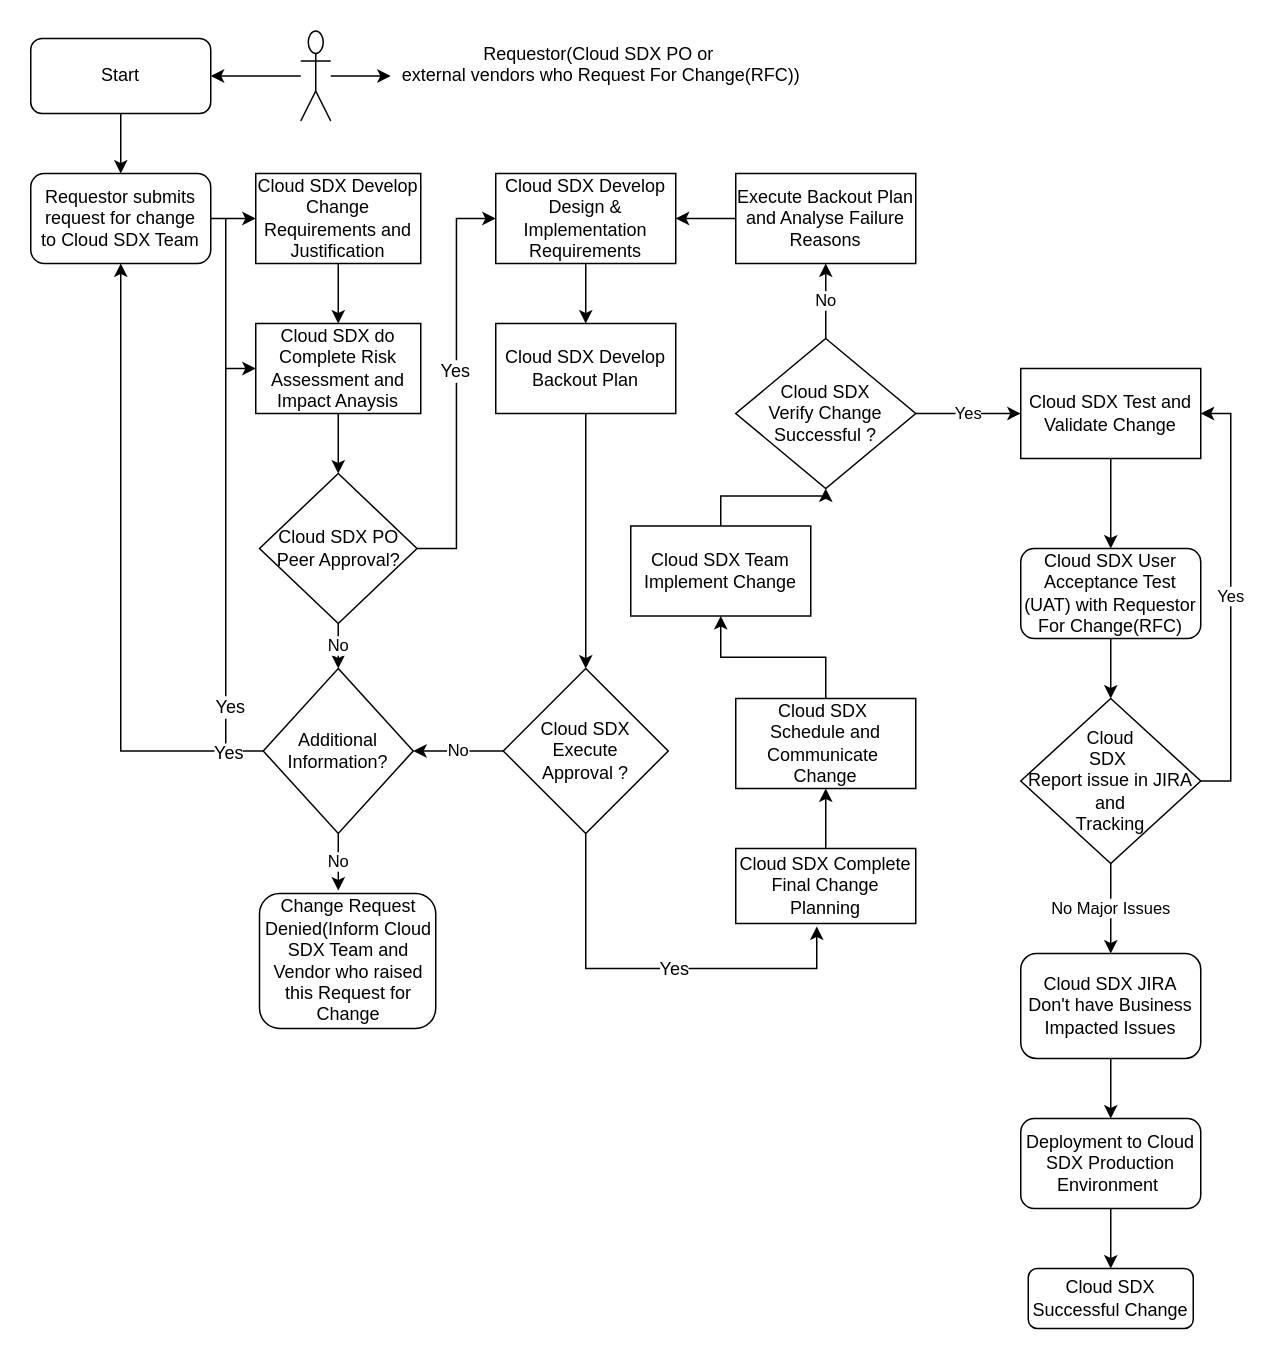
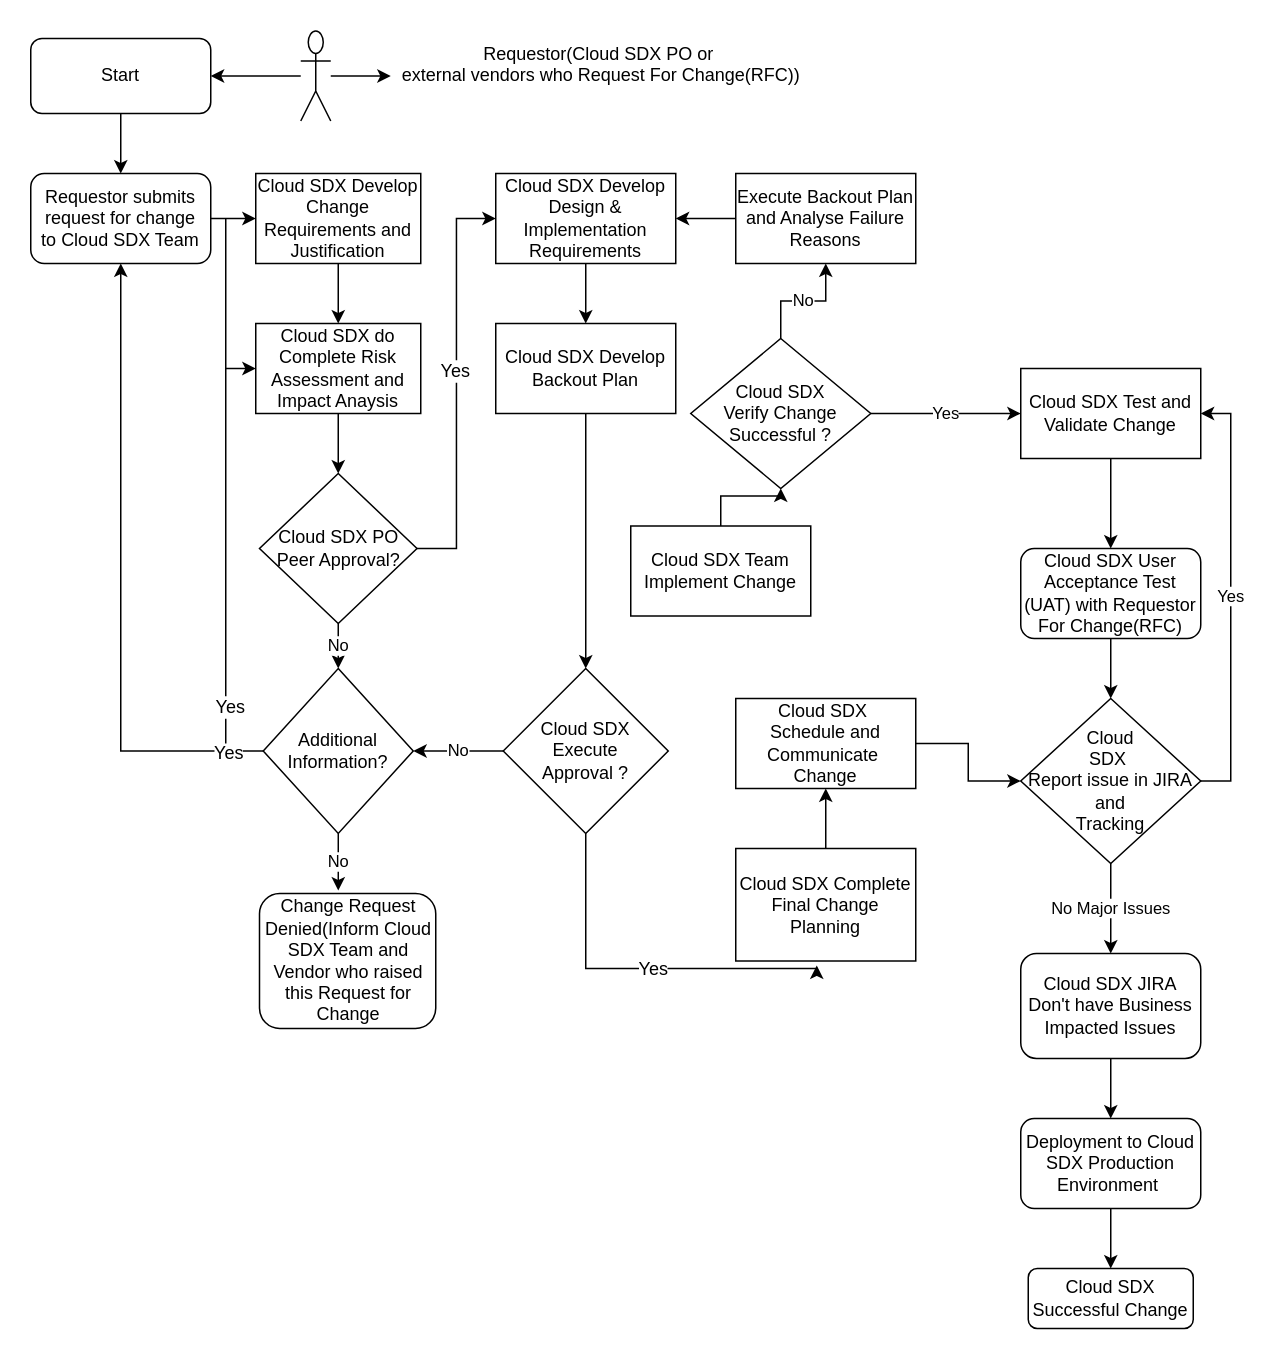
node "Cloud SDX Verify Change Successful ?": moved (826, 413) -> (781, 413)
edge "Cloud SDX Schedule and Communicate Change" -> "Cloud SDX Team Implement Change": now "Cloud SDX Schedule and Communicate Change" -> "Cloud SDX Report issue in JIRA and Tracking"
node "Cloud SDX Complete Final Change Planning": size 180x75 -> 180x113
